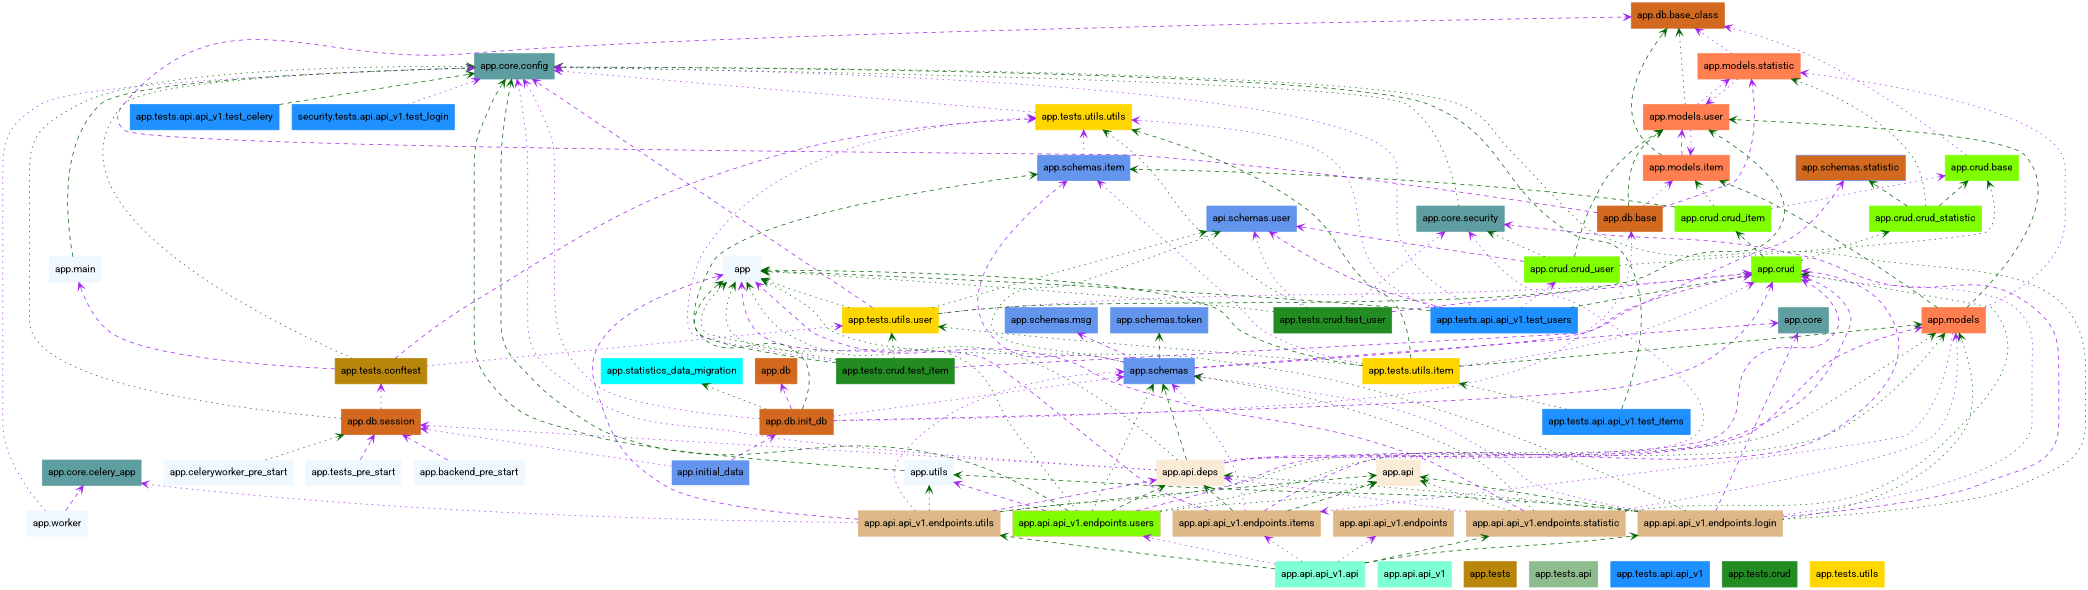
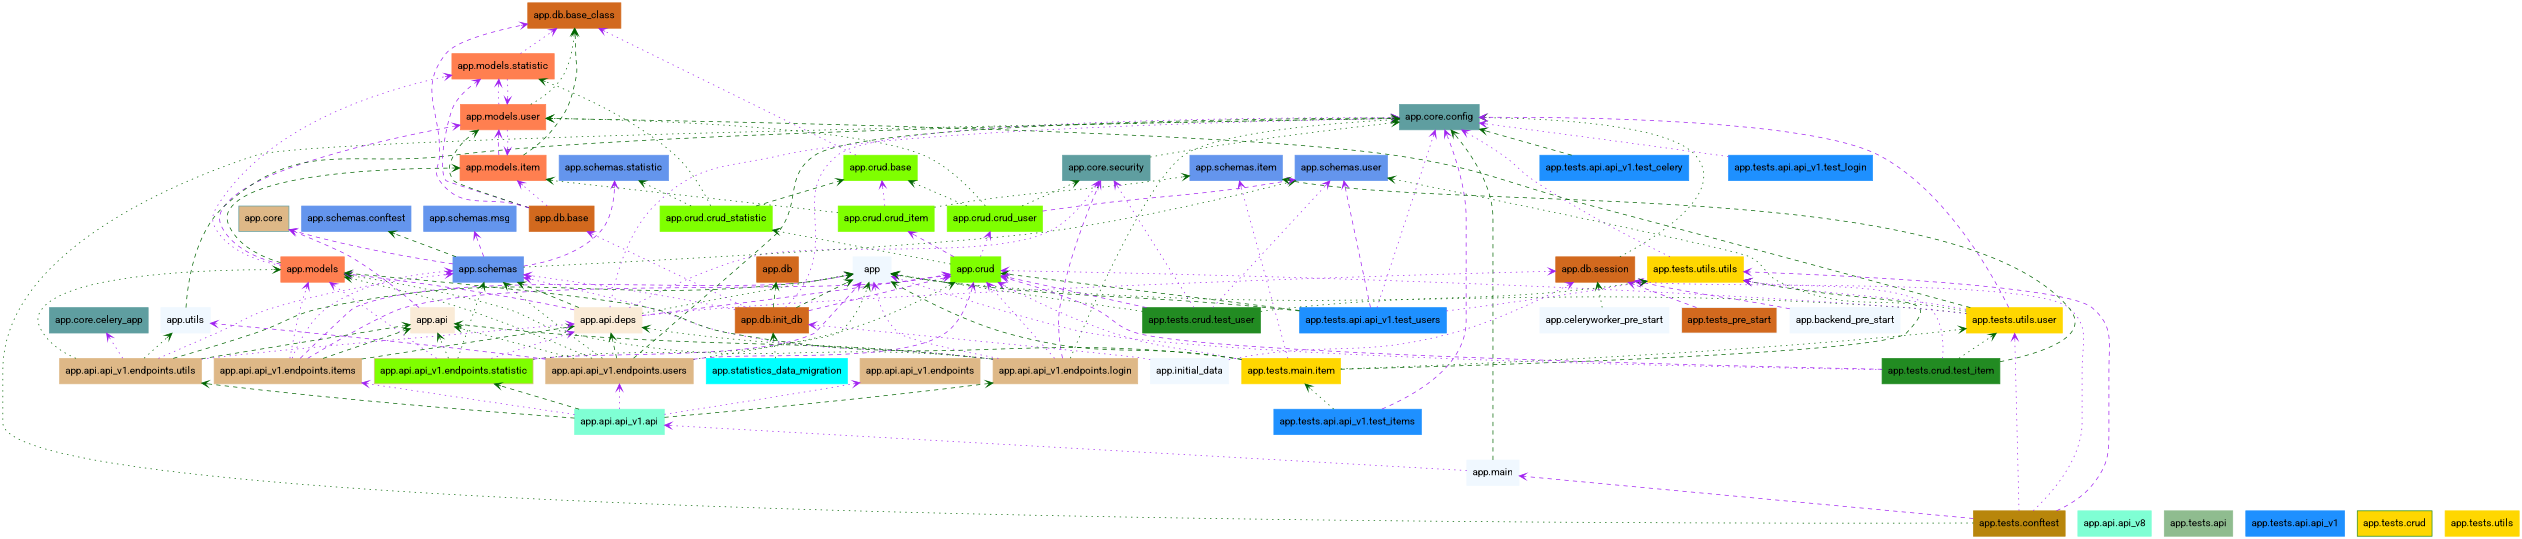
edge "app.tests.api.api_v1.test_items" -> "app.core.config": color darkgreen -> purple
node "security.tests.api.api_v1.test_login": label "security.tests.api.api_v1.test_login" -> "app.tests.api.api_v1.test_login"
edge "app.models" -> "app.models.user": color darkgreen -> purple
edge "app.schemas.item" -> "app.tests.utils.utils": now "app.tests.utils.user" -> "app.tests.utils.utils"
node "app.schemas.statistic": fillcolor chocolate -> cornflowerblue
edge "app.crud.crud_item" -> "app.schemas.item": style dashed -> dotted
edge "app.crud.crud_user" -> "app.models.user": style dashed -> dotted
edge "app.crud.crud_statistic" -> "app.schemas.statistic": style dashed -> dotted
node "api.schemas.user": label "api.schemas.user" -> "app.schemas.user"
edge "app.crud" -> "app.crud.crud_item": color darkgreen -> purple
edge "app.tests.api.api_v1.test_users" -> "app.crud.crud_user": now "app.crud" -> "app.crud.crud_user"
edge "app.schemas" -> "app.schemas.item": removed
node "app.schemas.token": label "app.schemas.token" -> "app.schemas.conftest"
node "app.core": fillcolor cadetblue -> burlywood
edge "app.tests.crud.test_item" -> "app": color darkgreen -> purple
edge "app.api.api_v1.endpoints.login" -> "app": color darkgreen -> purple
node "app.tests.utils.item": label "app.tests.utils.item" -> "app.tests.main.item"
edge "app.db.init_db" -> "app.statistics_data_migration": reversed
edge "app.db.session" -> "app.tests.conftest": reversed
edge "app.db.init_db" -> "app.db": color purple -> darkgreen
edge "app.api.api_v1.endpoints.login" -> "app.core": now "app.api" -> "app.core"
edge "app.main" -> "app.api.api_v1.api": added
edge "app.initial_data" -> "app.db.init_db": style dashed -> dotted
edge "app.api.api_v1.endpoints.utils" -> "app": color purple -> darkgreen
edge "app.models" -> "app.api.api_v1.endpoints.items": reversed
node "app.tests_pre_start": fillcolor aliceblue -> chocolate
node "app.initial_data": fillcolor cornflowerblue -> aliceblue
edge "app.api.api_v1.endpoints.login" -> "app.utils": removed
edge "app.api.api_v1.endpoints.utils" -> "app.api.deps": style dashed -> dotted
node "app.worker": removed
node "app.api.api_v1.endpoints.users": fillcolor chartreuse -> burlywood
node "app.api.api_v1.endpoints.statistic": fillcolor burlywood -> chartreuse
node "app.api.api_v1": label "app.api.api_v1" -> "app.api.api_v8"
node "app.tests": removed
node "app.tests.crud": fillcolor forestgreen -> gold
